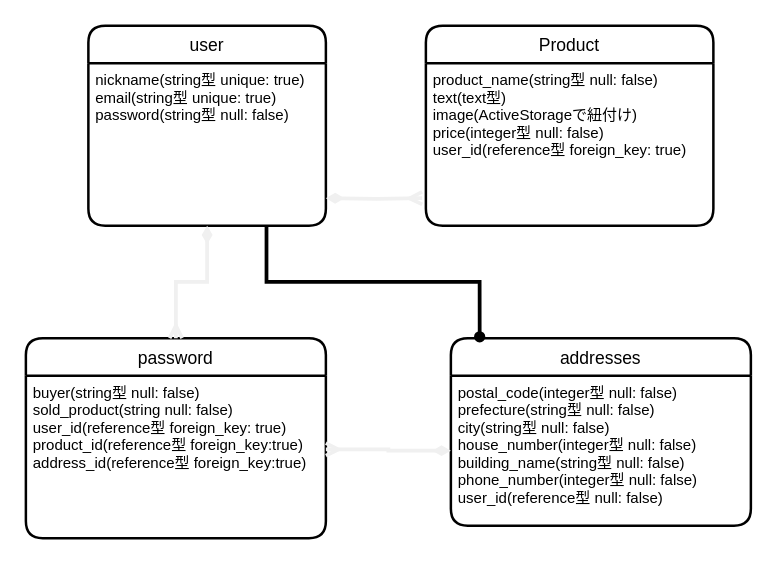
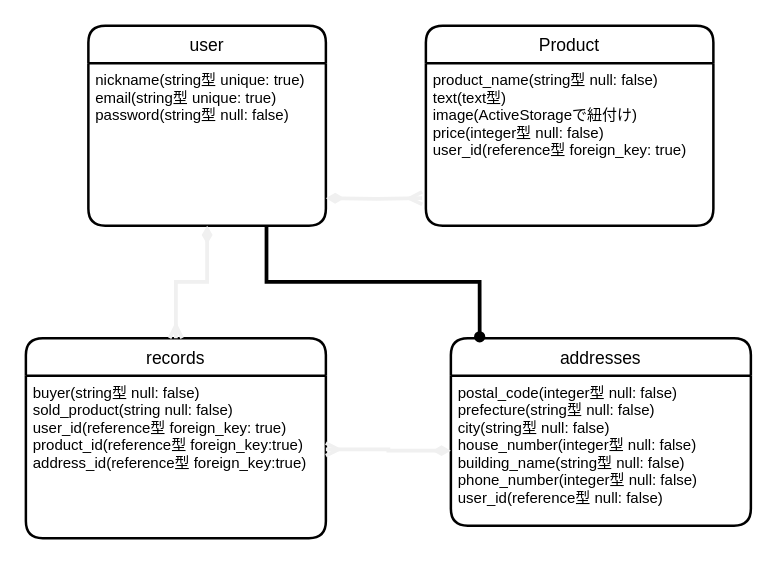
node "password": label "password" -> "records"
